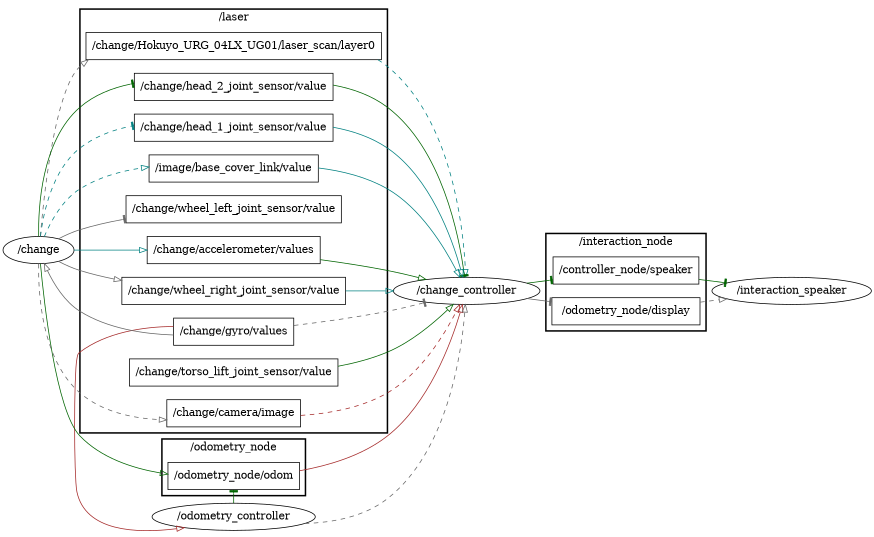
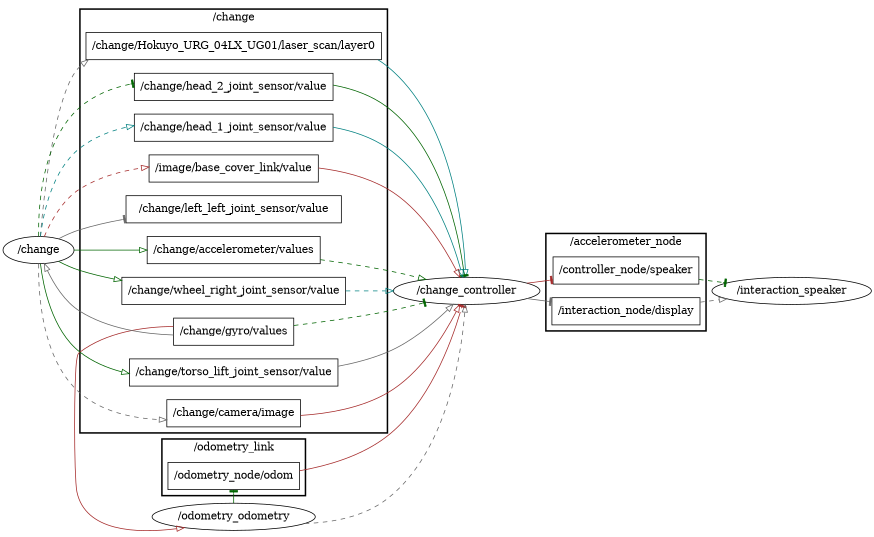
cluster "/laser": label "/laser" -> "/change"
edge "/change" -> "/change/head_2_joint_sensor/value": style solid -> dashed
edge "/change/Hokuyo_URG_04LX_UG01/laser_scan/layer0" -> "/change_controller": style dashed -> solid
edge "/change" -> "/change/head_1_joint_sensor/value": arrowhead tee -> onormal
edge "/change" -> "/image/base_cover_link/value": color teal -> brown
edge "/image/base_cover_link/value" -> "/change_controller": color teal -> brown
node "/change/wheel_left_joint_sensor/value": label "/change/wheel_left_joint_sensor/value" -> "/change/left_left_joint_sensor/value"
cluster "/interaction_node": label "/interaction_node" -> "/accelerometer_node"
edge "/change" -> "/change/accelerometer/values": color teal -> darkgreen
edge "/change/accelerometer/values" -> "/change_controller": style solid -> dashed
edge "/change" -> "/change/wheel_right_joint_sensor/value": color gray40 -> darkgreen
edge "/controller_node/speaker" -> "/interaction_speaker": style solid -> dashed
edge "/change_controller" -> "/controller_node/speaker": color darkgreen -> brown
edge "/change/wheel_right_joint_sensor/value" -> "/change_controller": style solid -> dashed
node "/odometry_node/display": label "/odometry_node/display" -> "/interaction_node/display"
edge "/change/gyro/values" -> "/change_controller": color gray40 -> darkgreen
edge "/change/torso_lift_joint_sensor/value" -> "/change_controller": color darkgreen -> gray40
edge "/change/camera/image" -> "/change_controller": style dashed -> solid
edge "/change" -> "/odometry_node/odom": now "/change" -> "/change/torso_lift_joint_sensor/value"
edge "/odometry_node/odom" -> "/change_controller": arrowhead onormal -> tee
cluster "/odometry_node": label "/odometry_node" -> "/odometry_link"
node "/odometry_controller": label "/odometry_controller" -> "/odometry_odometry"
